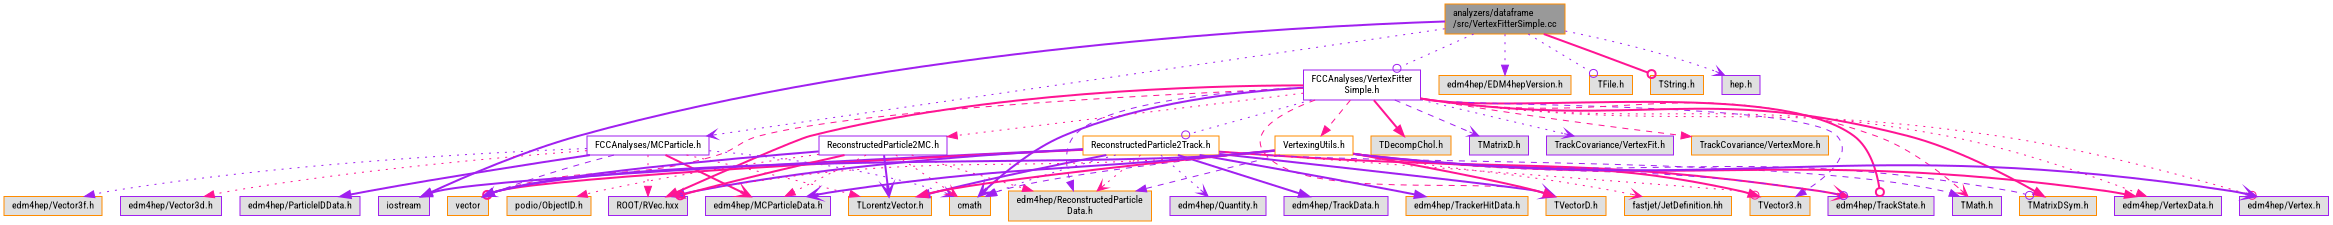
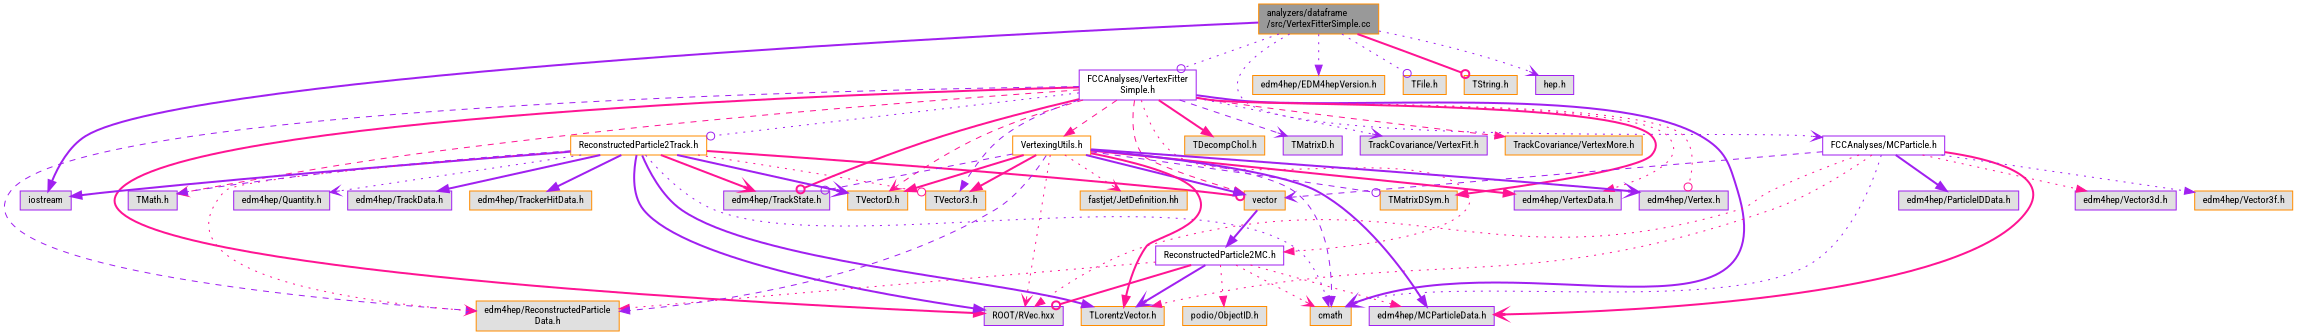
edge "ReconstructedParticle2MC.h" -> "vector": reversed
edge "VertexingUtils.h" -> "edm4hep/MCParticleData.h": arrowhead vee -> normal
